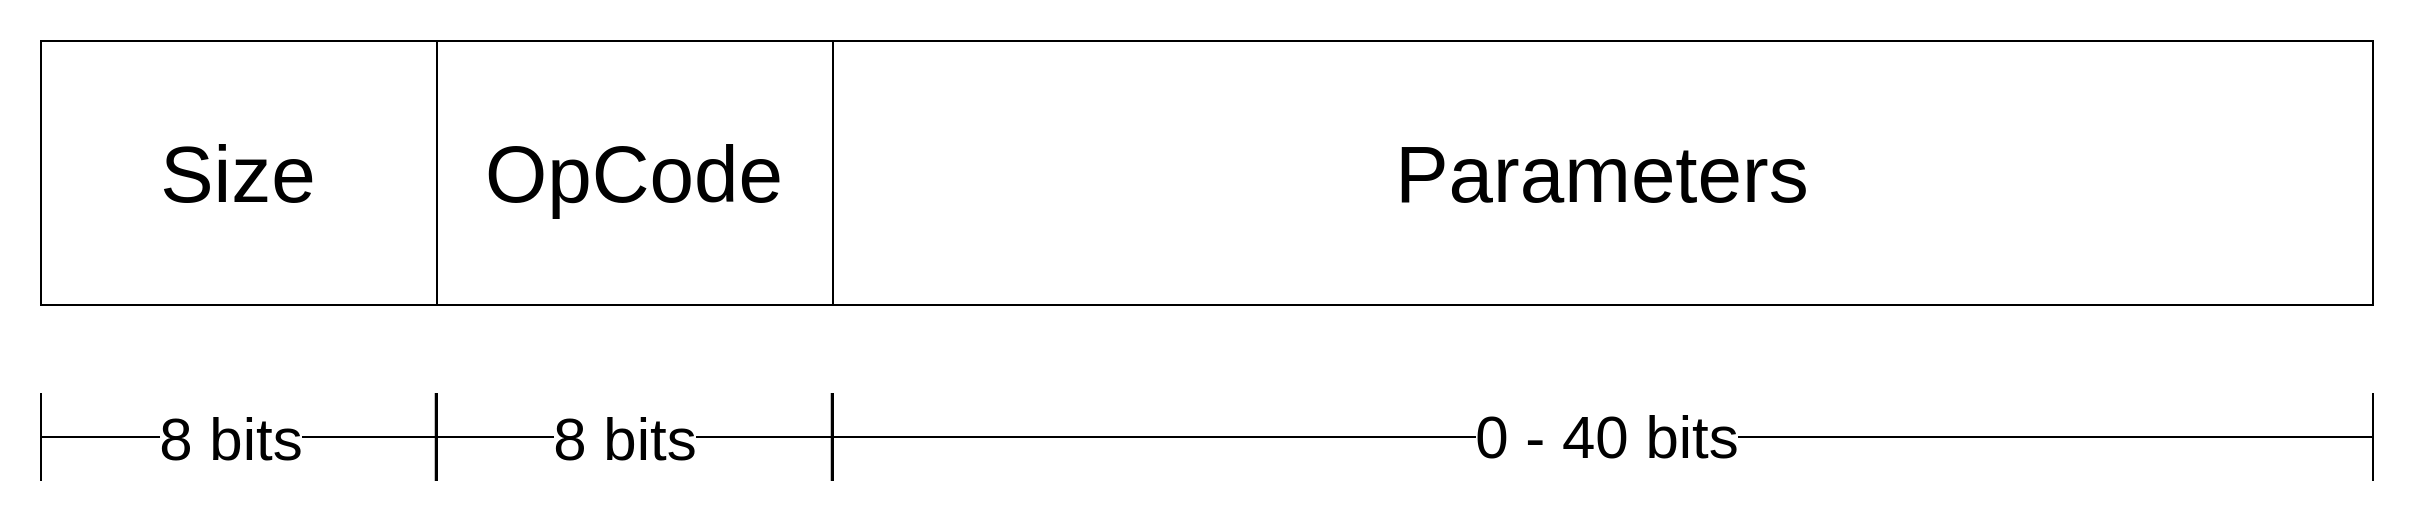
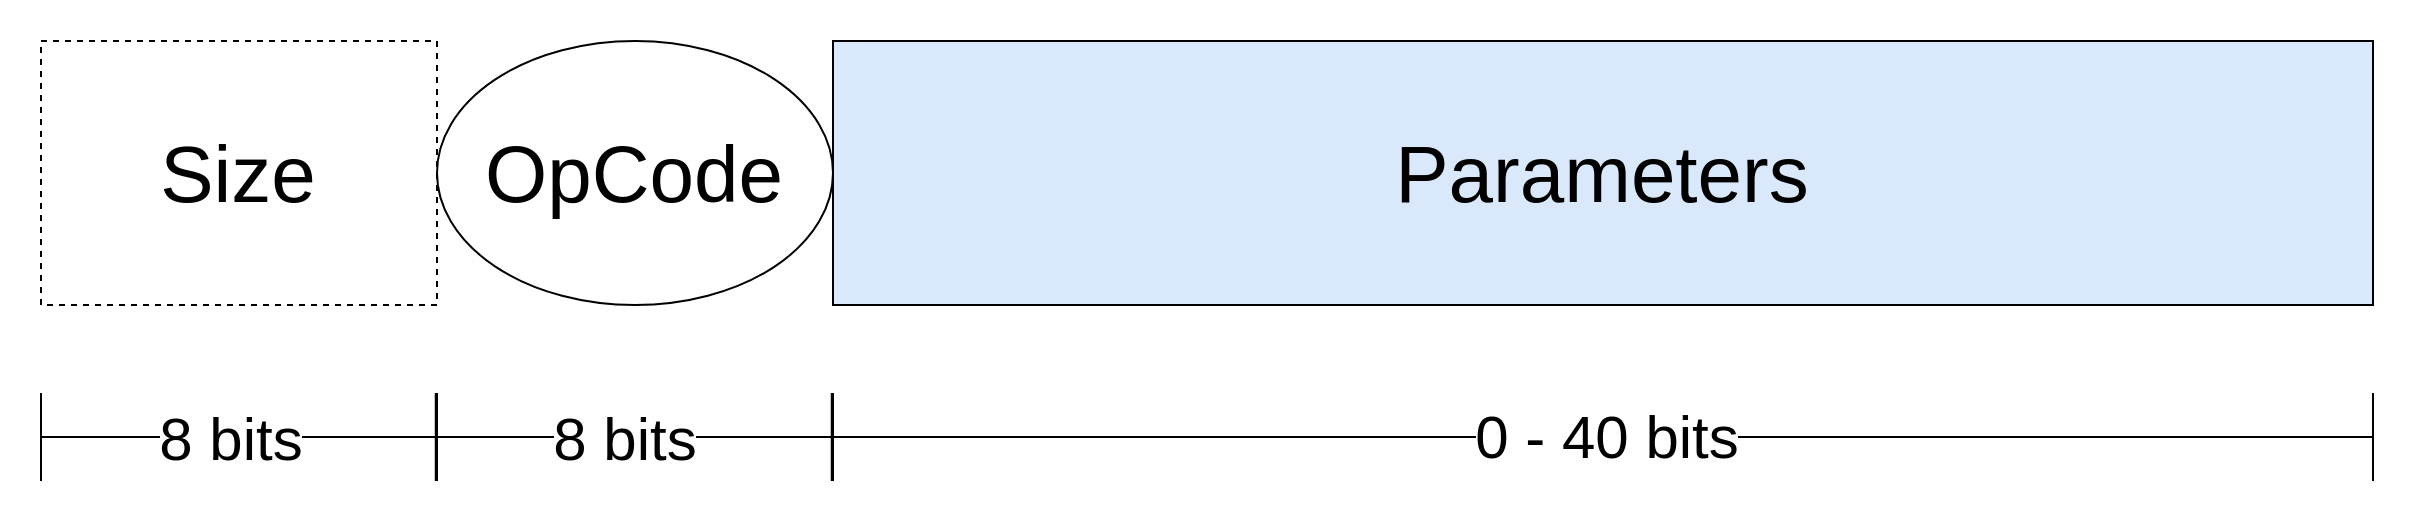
node "Size": style solid -> dashed
node "OpCode": shape rectangle -> ellipse
node "Parameters": fillcolor #ffffff -> #dae8fc
